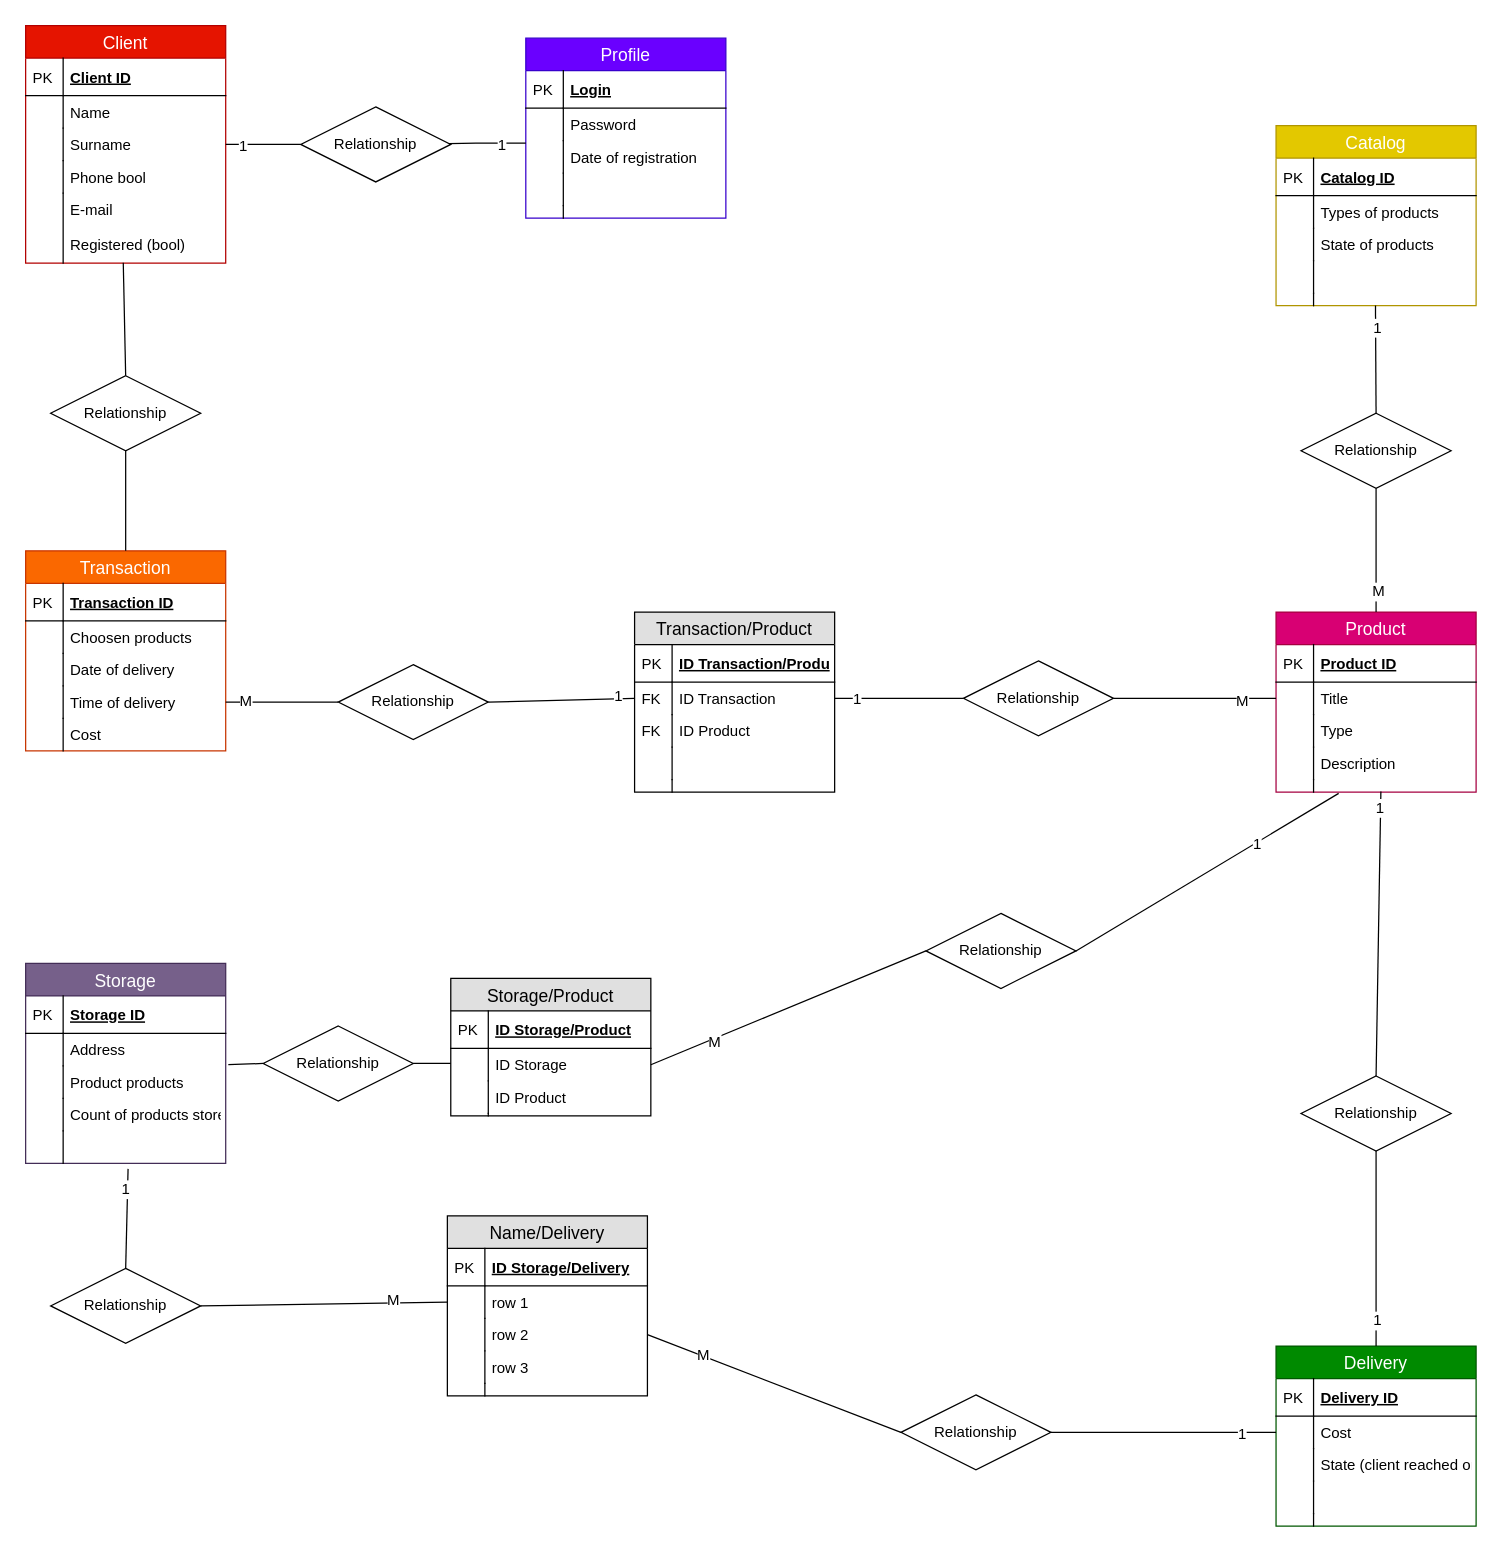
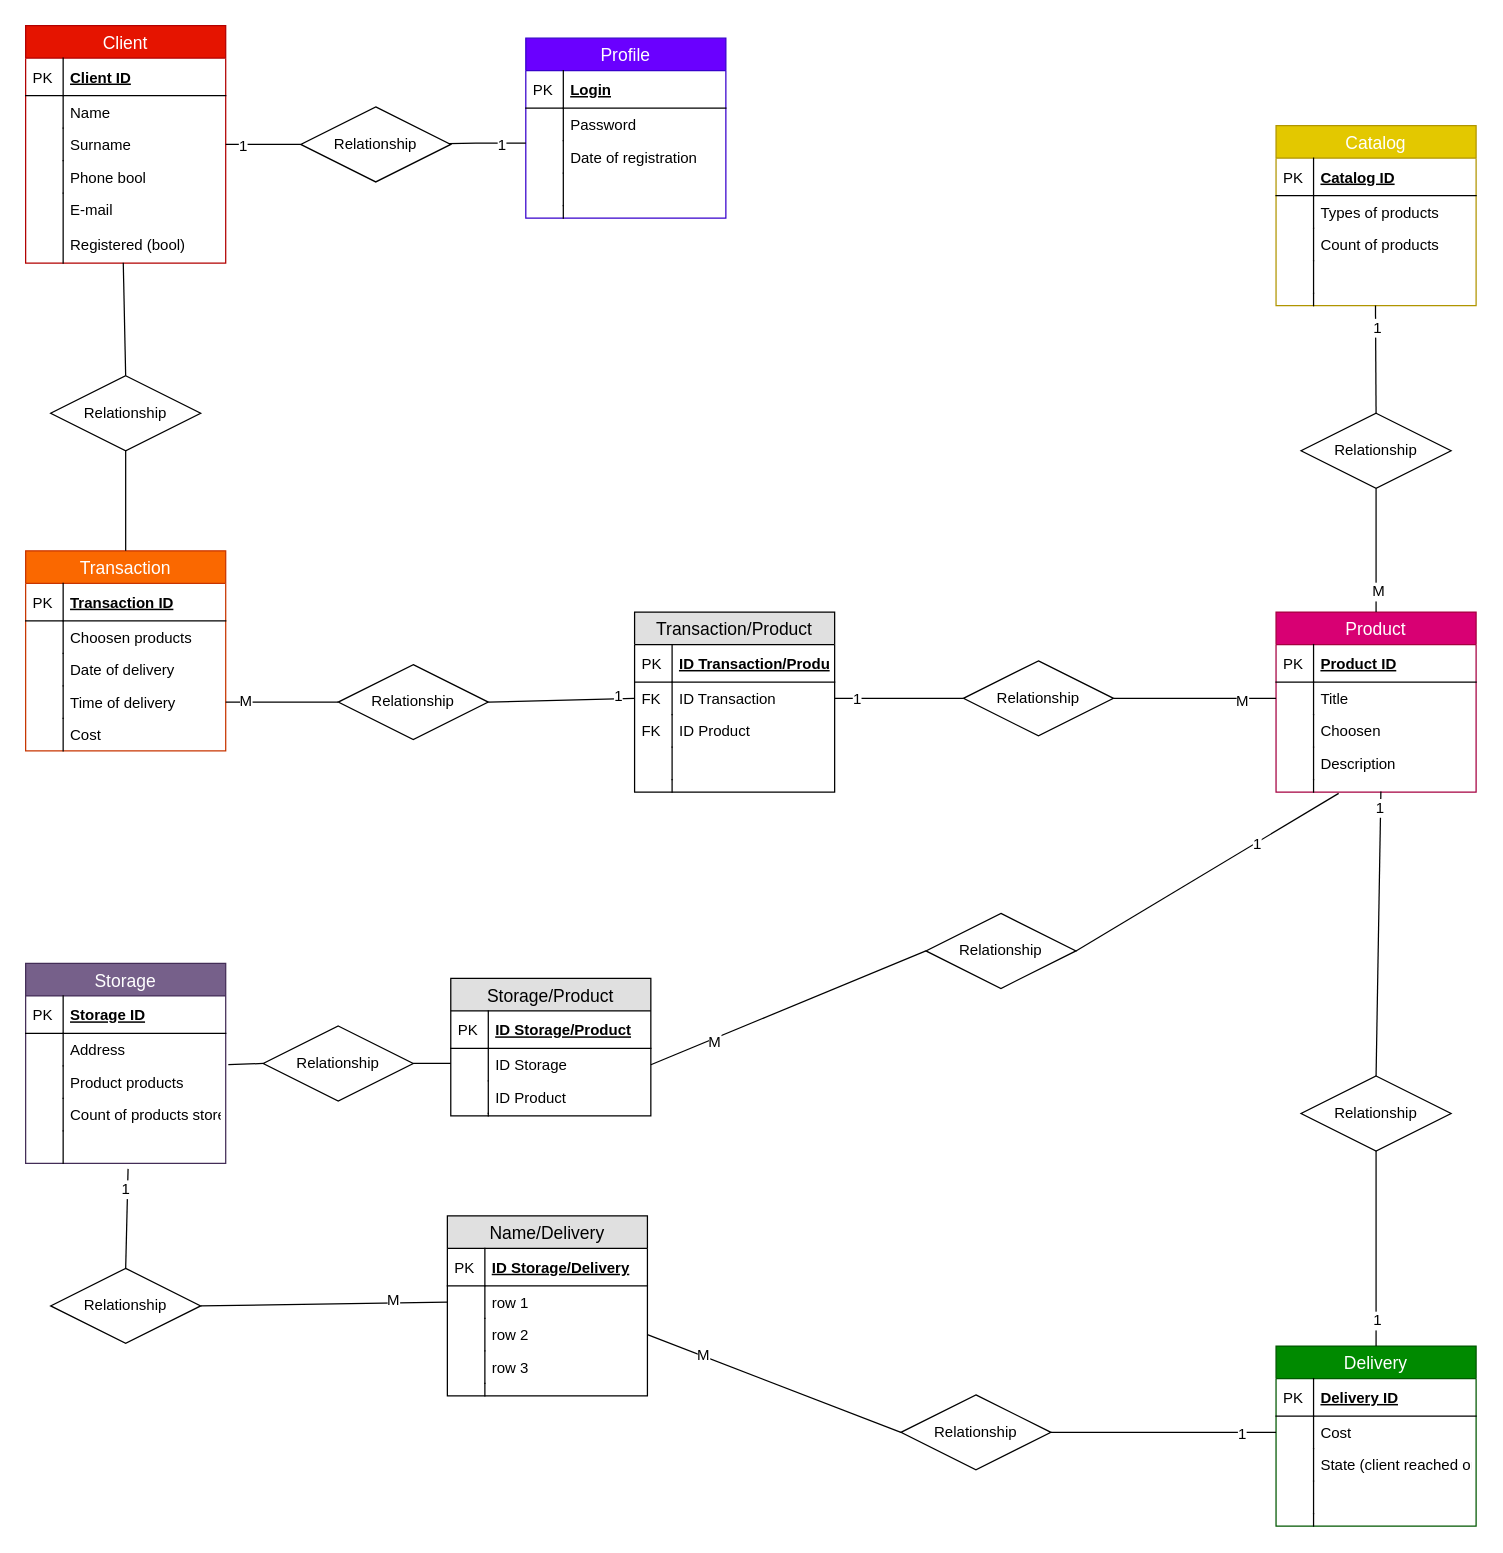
node "State of products": label "State of products" -> "Count of products"
node "Type": label "Type" -> "Choosen"
